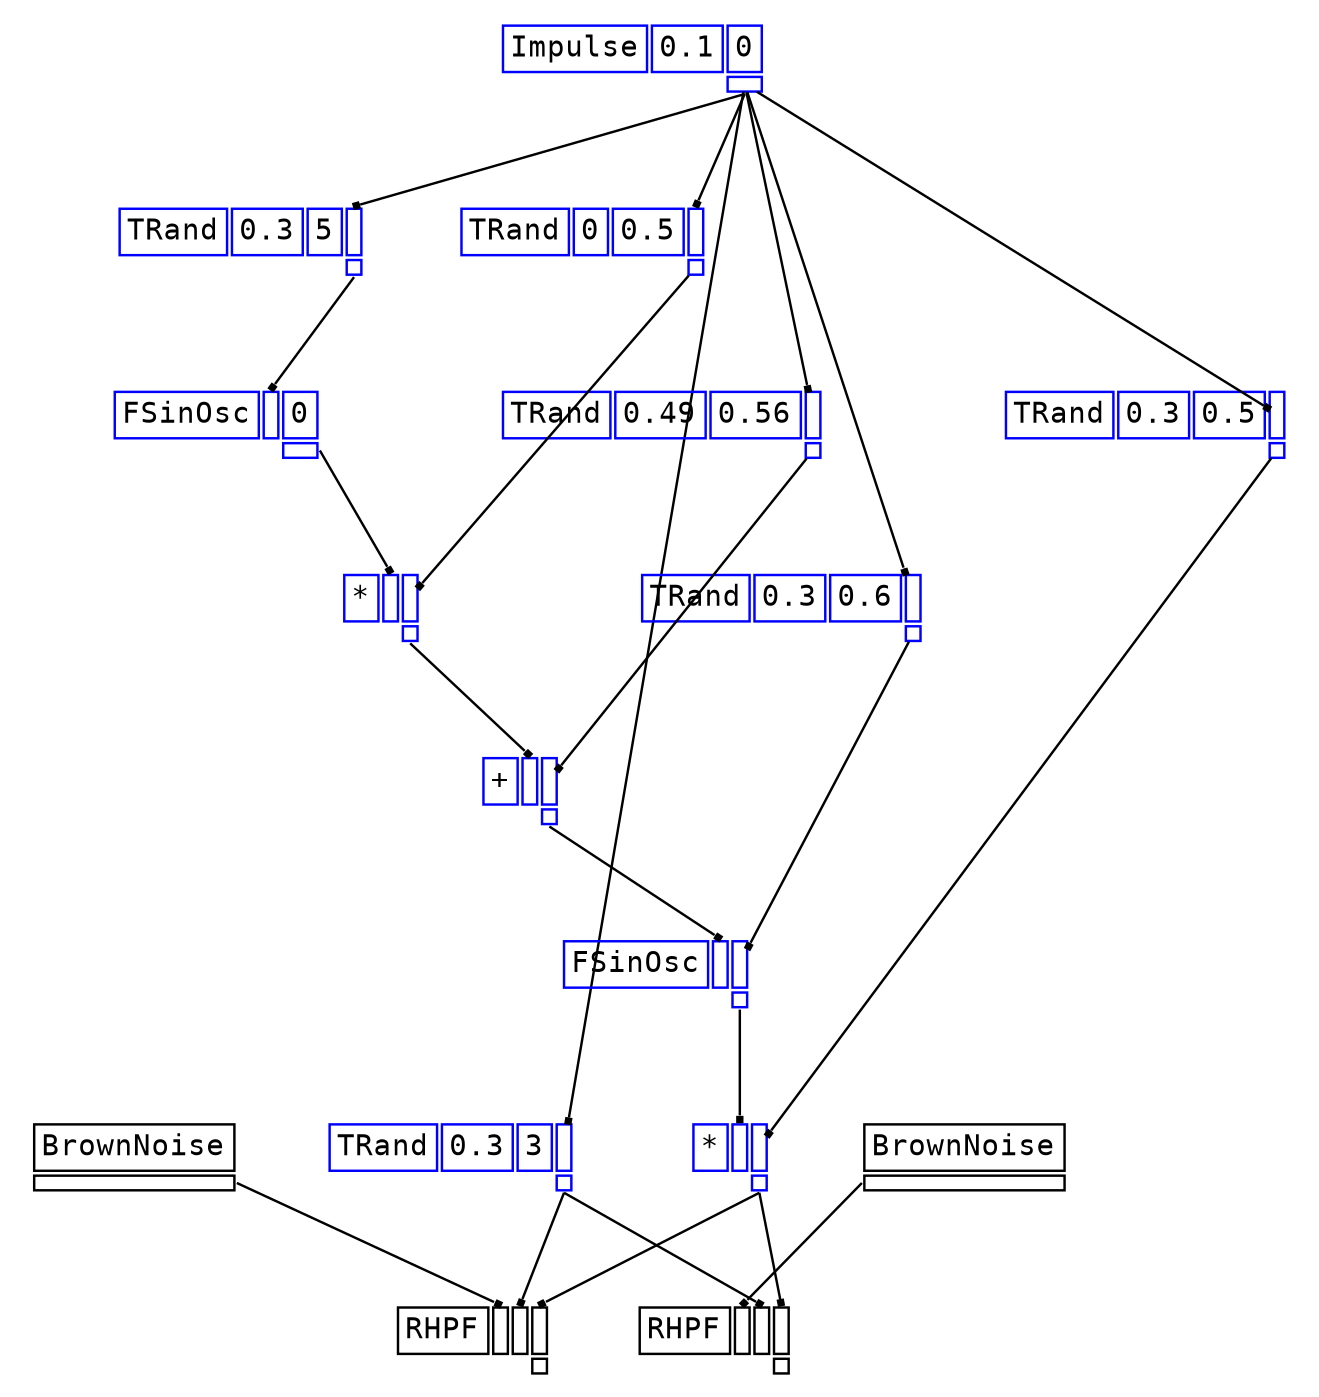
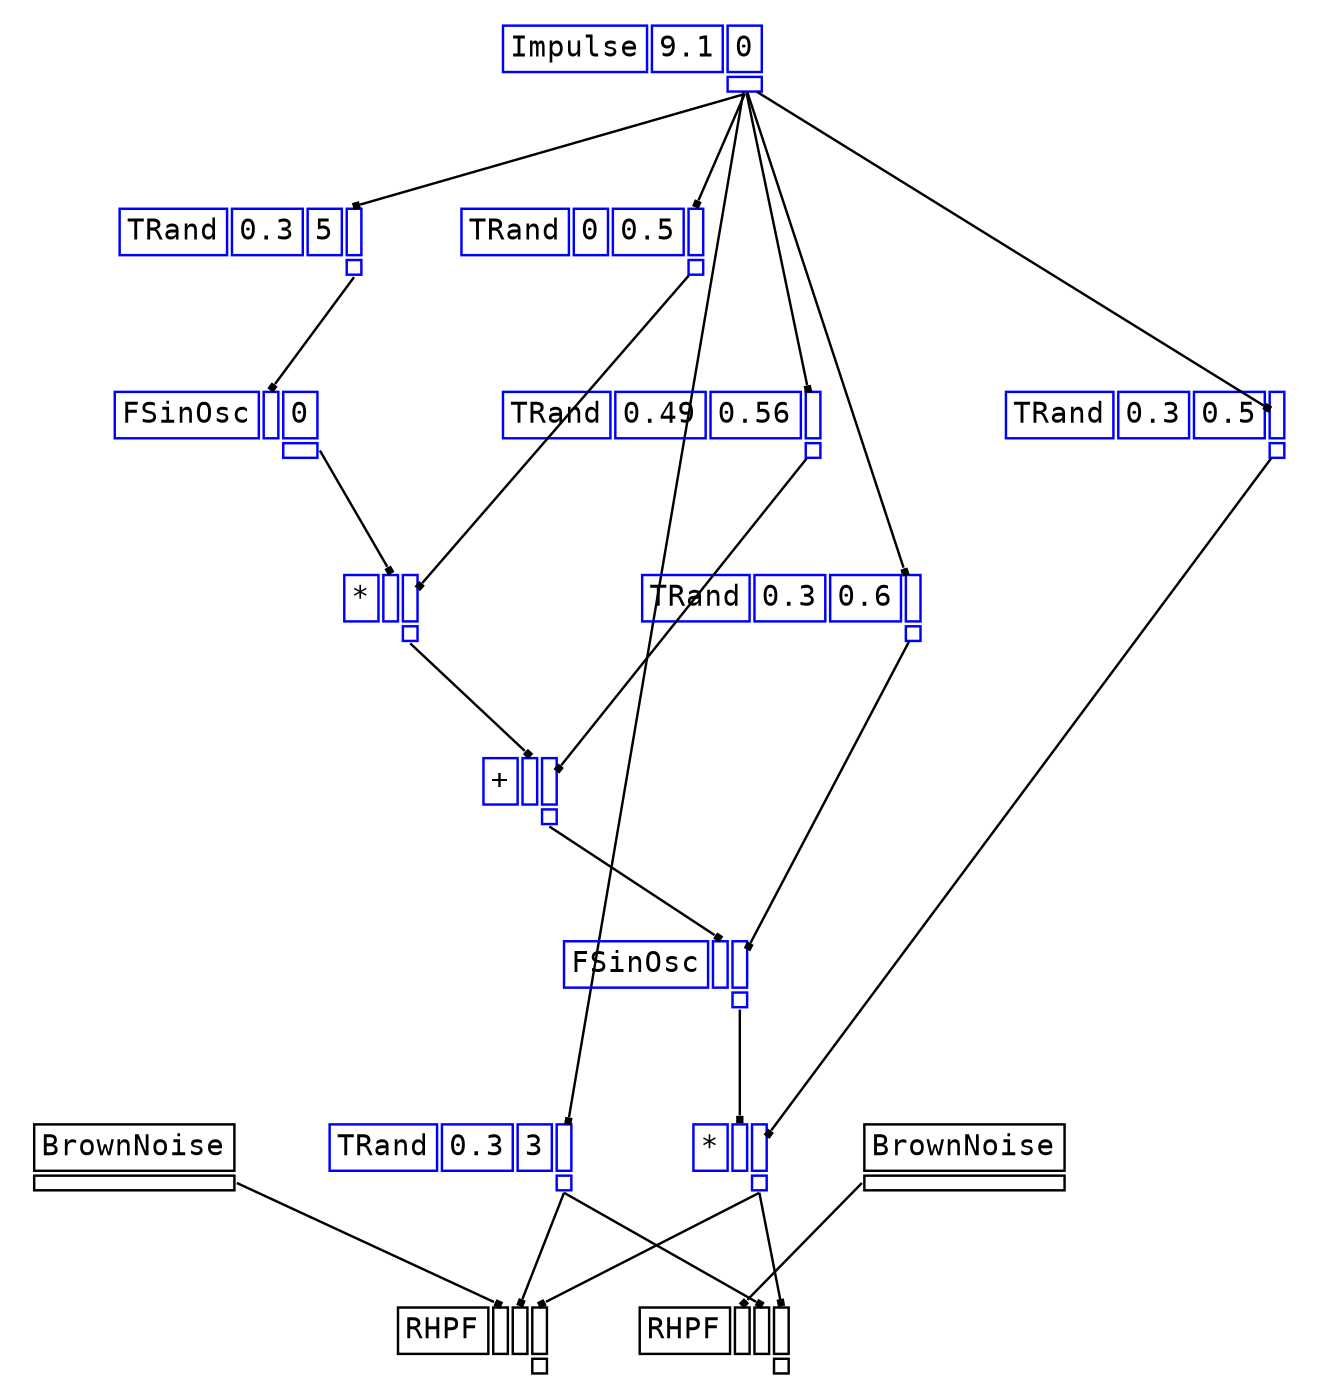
node "Impulse": text "0.1" -> "9.1"
